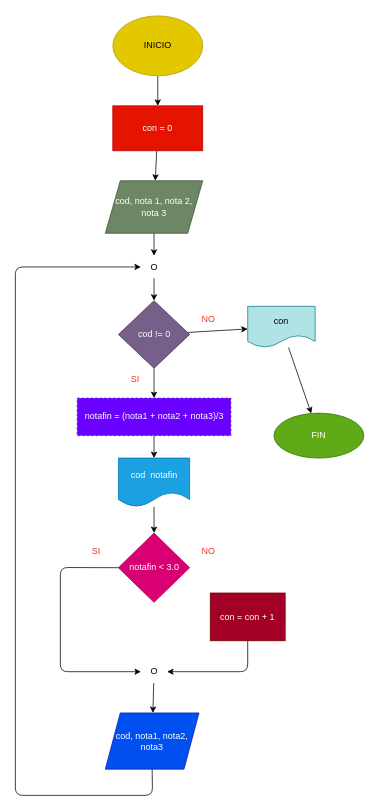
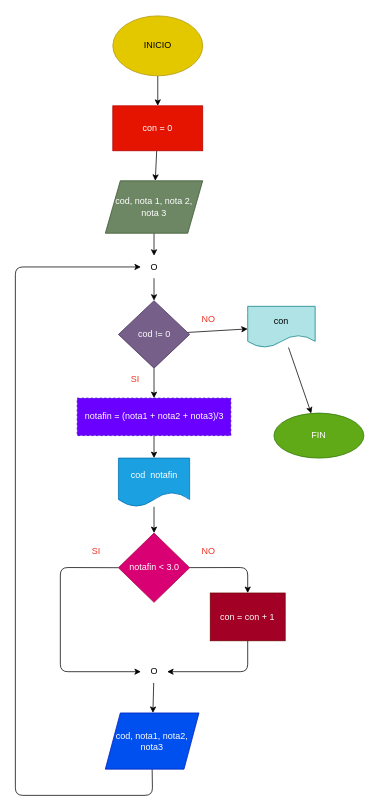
edge "notafin < 3.0" -> "con = con + 1": added
